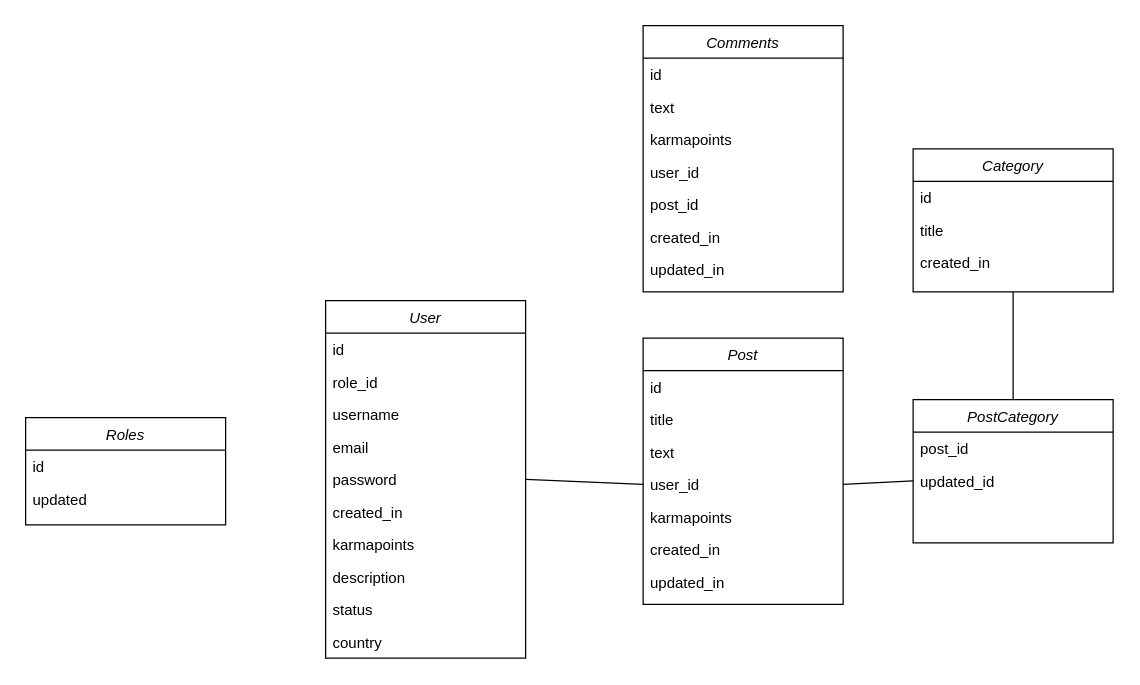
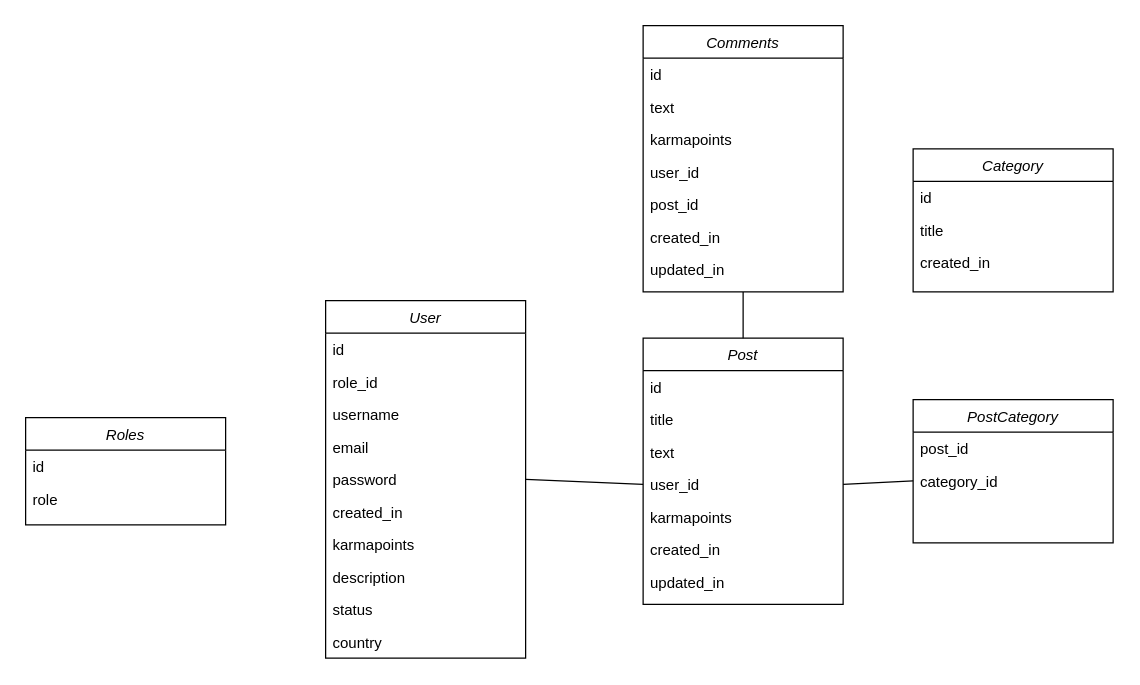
edge "Comments" -- "Post": added
edge "Category" -- "PostCategory": removed
node "updated_id": label "updated_id" -> "category_id"
node "updated": label "updated" -> "role"
